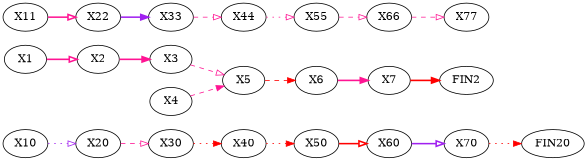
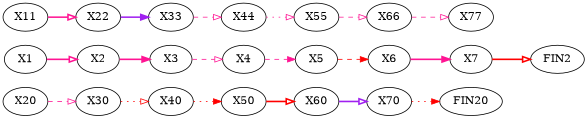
edge "X3" -> "X5": now "X3" -> "X4"
edge "X7" -> "FIN2": arrowhead normal -> onormal
node "X10": removed
edge "X30" -> "X40": arrowhead normal -> onormal
